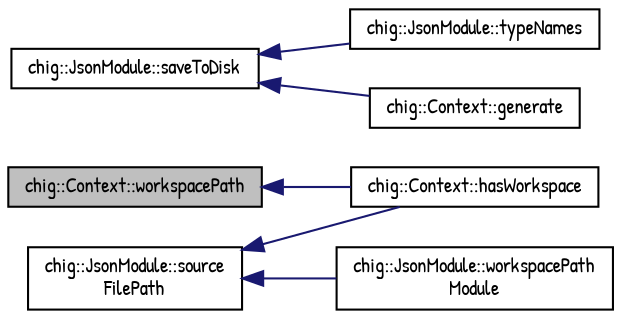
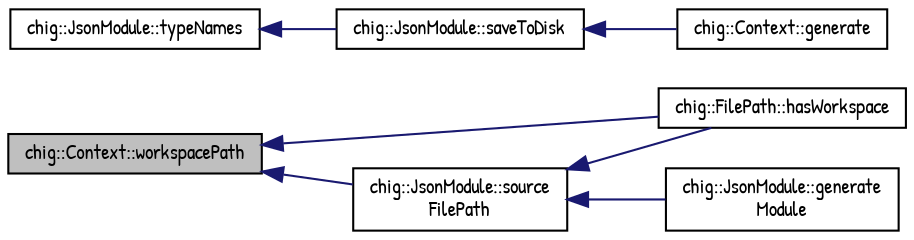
edge "chig::JsonModule::typeNames" -> "chig::JsonModule::saveToDisk": reversed
edge "chig::JsonModule::source FilePath" -> "chig::Context::workspacePath": added
node "chig::Context::hasWorkspace": label "chig::Context::hasWorkspace" -> "chig::FilePath::hasWorkspace"
node "chig::JsonModule::workspacePath Module": label "chig::JsonModule::workspacePath Module" -> "chig::JsonModule::generate Module"
